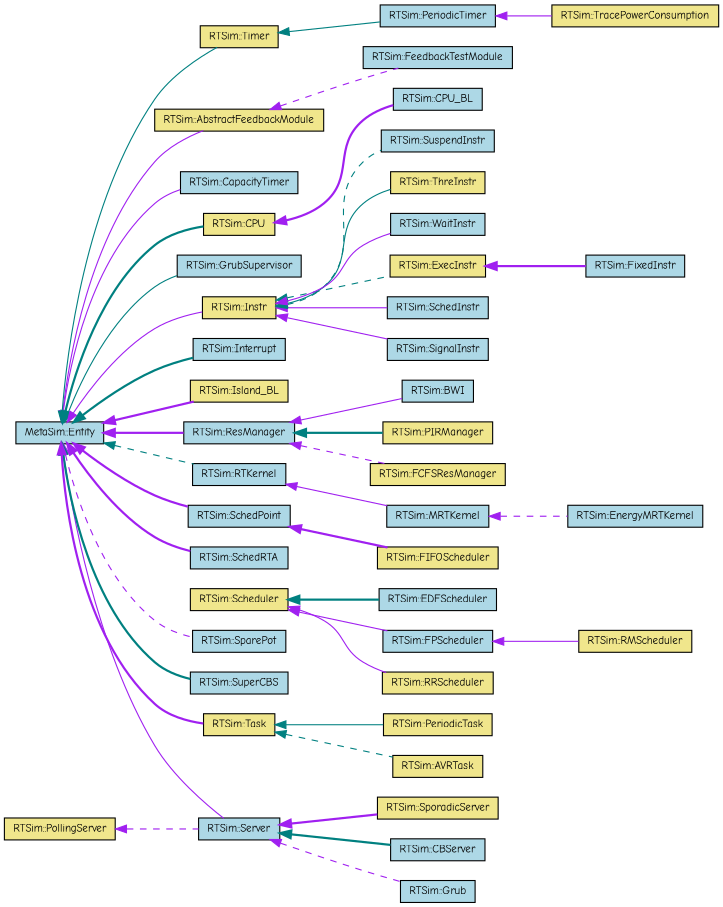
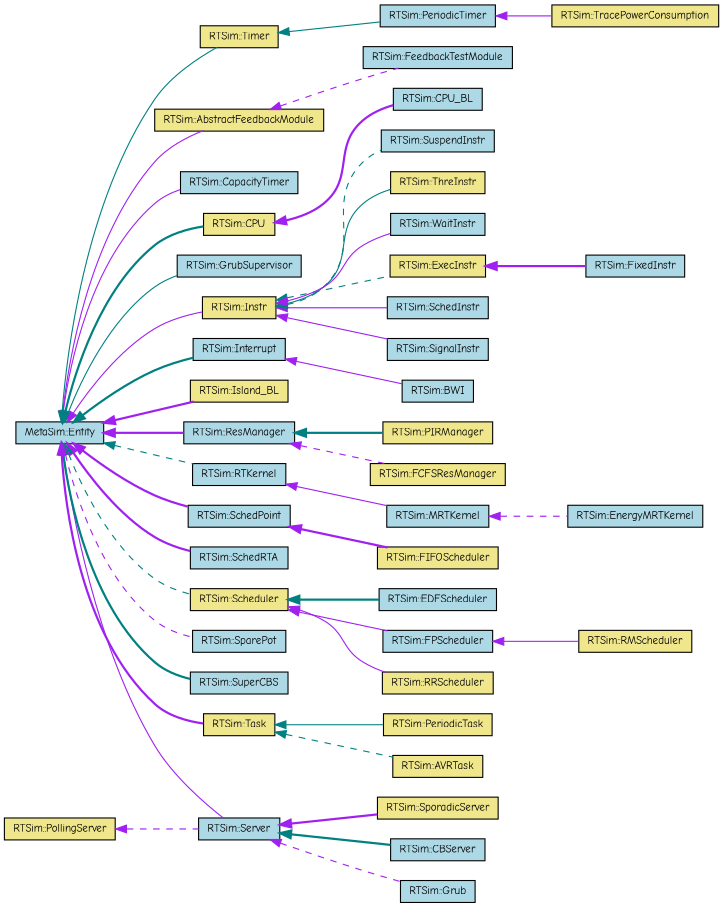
edge "RTSim::BWI" -> "RTSim::ResManager": now "RTSim::BWI" -> "RTSim::Interrupt"
edge "RTSim::Scheduler" -> "MetaSim::Entity": added
